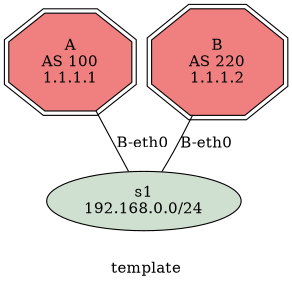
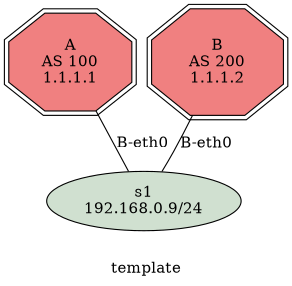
node "B AS 220 1.1.1.2": label "B AS 220 1.1.1.2" -> "B AS 200 1.1.1.2"
node "s1 192.168.0.0/24": label "s1 192.168.0.0/24" -> "s1 192.168.0.9/24"
